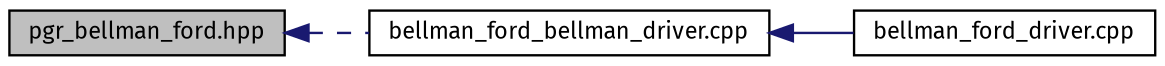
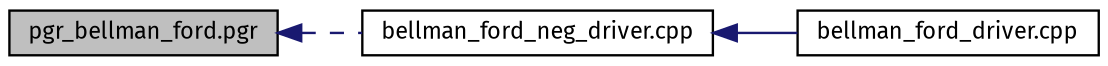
node "pgr_bellman_ford.hpp": label "pgr_bellman_ford.hpp" -> "pgr_bellman_ford.pgr"
node "bellman_ford_bellman_driver.cpp": label "bellman_ford_bellman_driver.cpp" -> "bellman_ford_neg_driver.cpp"
